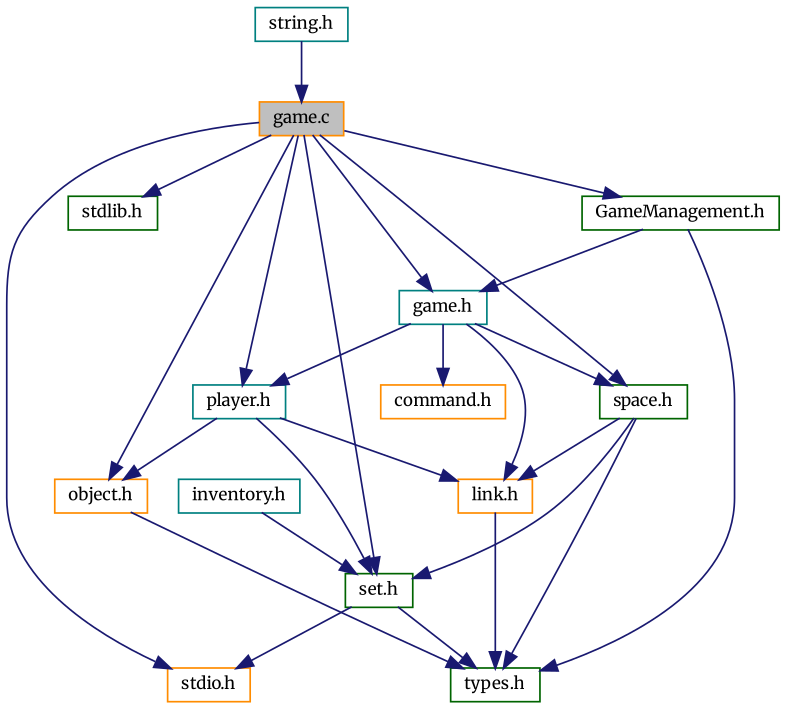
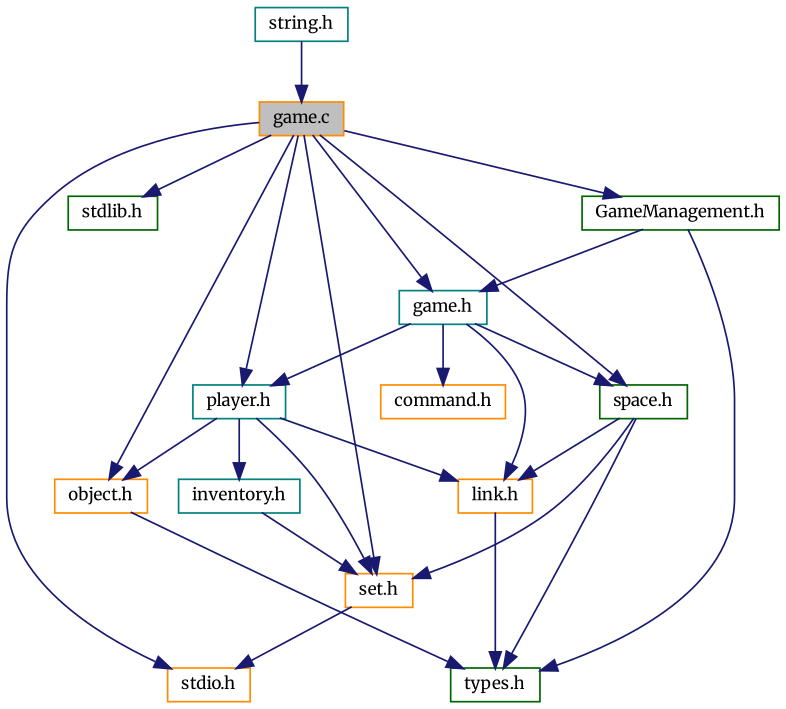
edge "player.h" -> "inventory.h": added
node "set.h": color darkgreen -> darkorange
edge "set.h" -> "types.h": removed
